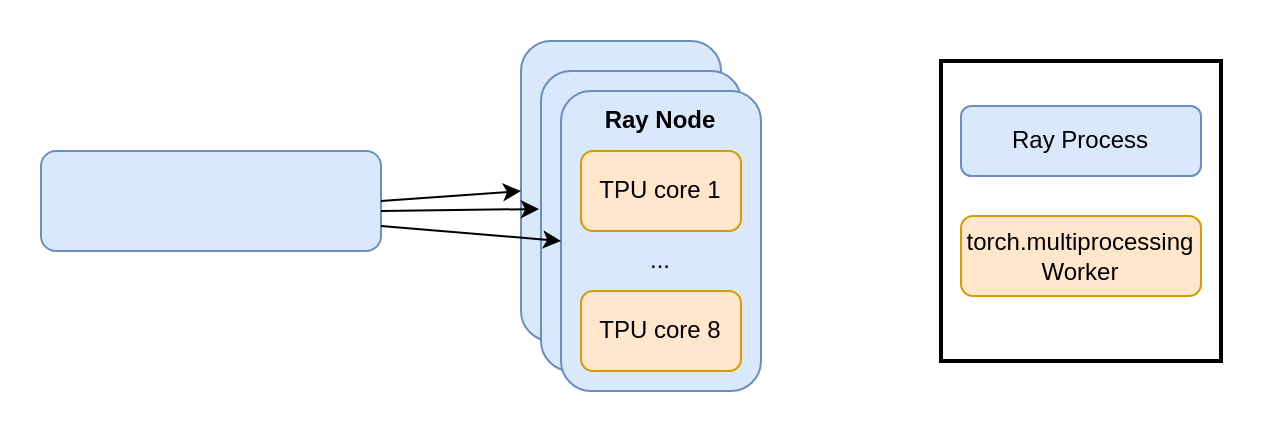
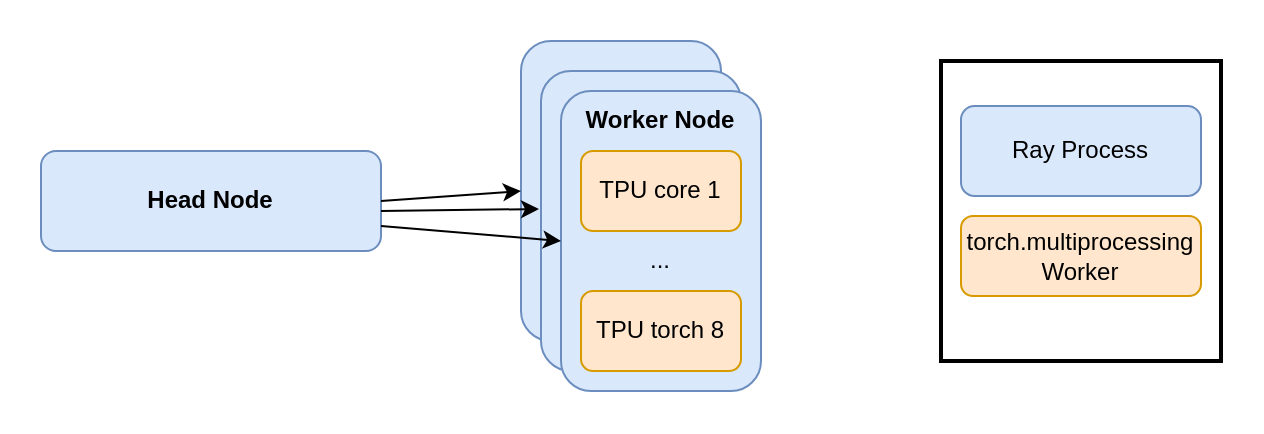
node "Ray Node": label "Ray Node" -> "Worker Node"
node "Ray Process": size 240x70 -> 240x90
node "Head Node": added
node "TPU core 8": label "TPU core 8" -> "TPU torch 8"
